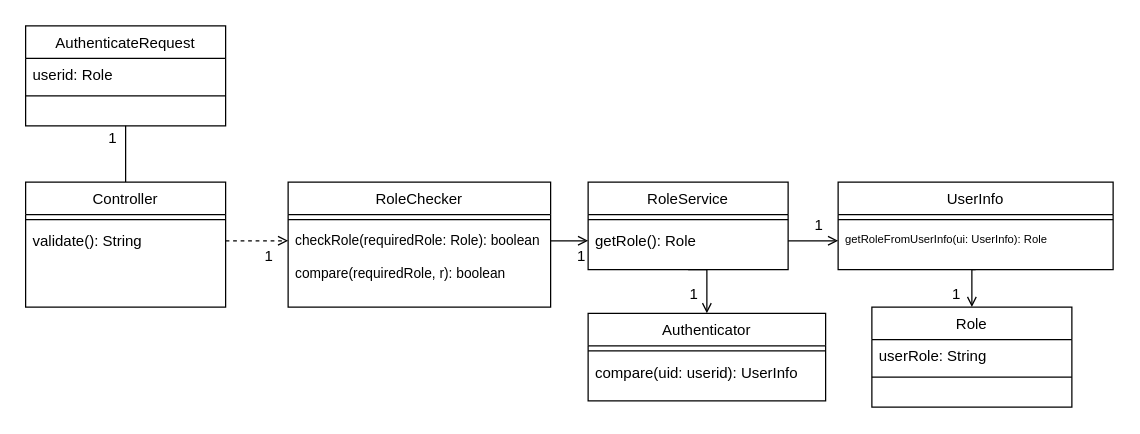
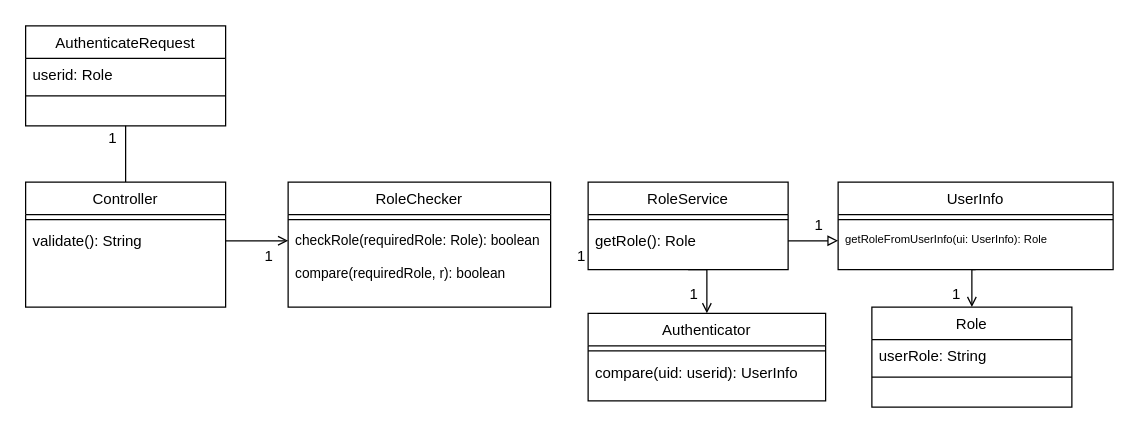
edge "validate(): String" -> "checkRole(requiredRole: Role): boolean": style dashed -> solid
edge "checkRole(requiredRole: Role): boolean" -> "getRole(): Role": removed
edge "getRole(): Role" -> "getRoleFromUserInfo(ui: UserInfo): Role": arrowhead open -> block
